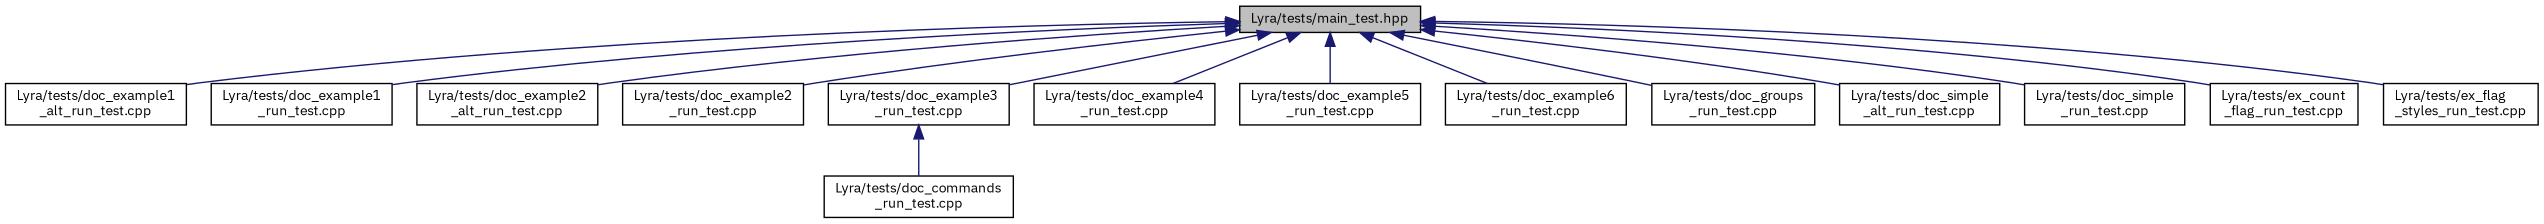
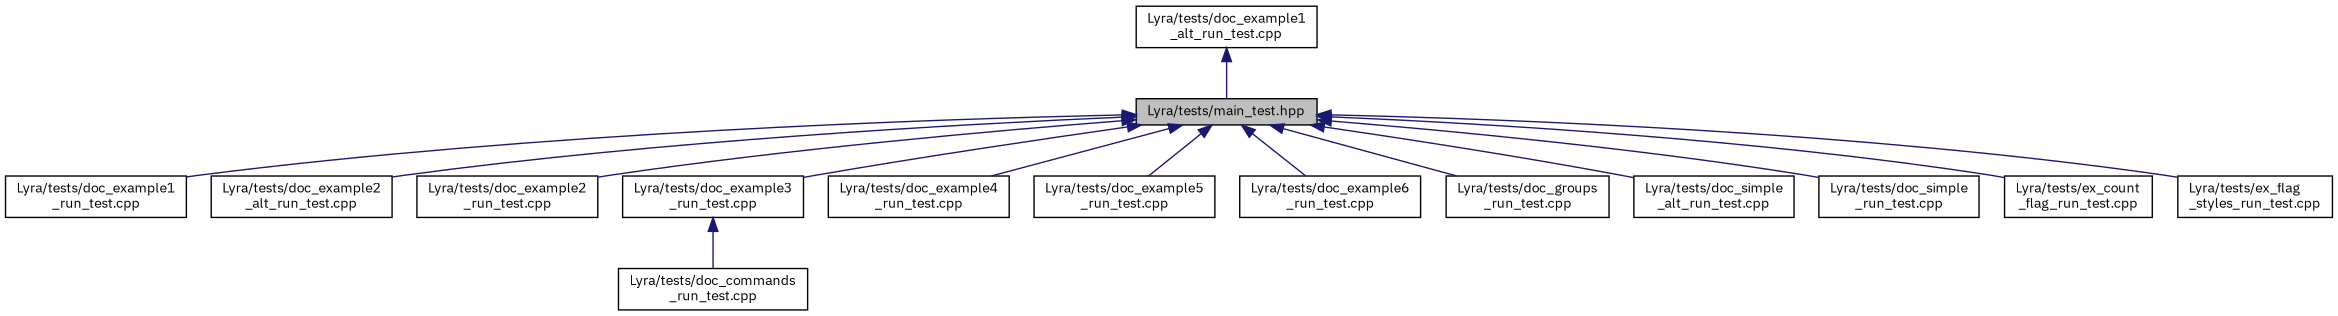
edge "Lyra/tests/doc_example1 _alt_run_test.cpp" -> "Lyra/tests/main_test.hpp": reversed
